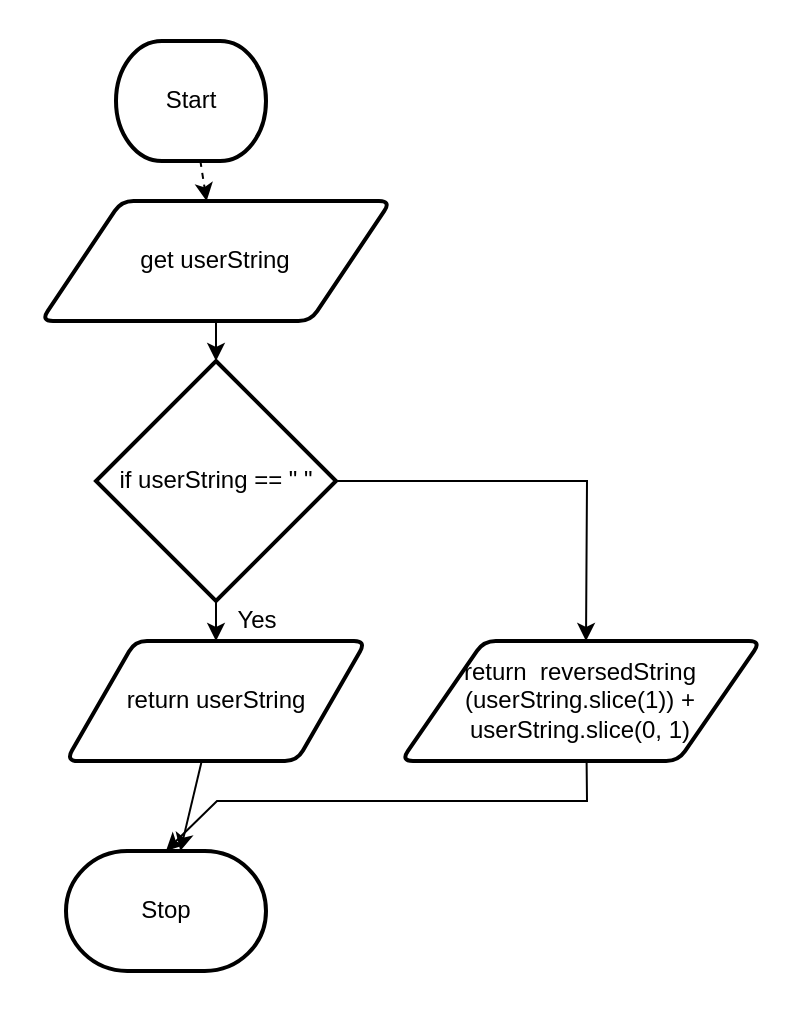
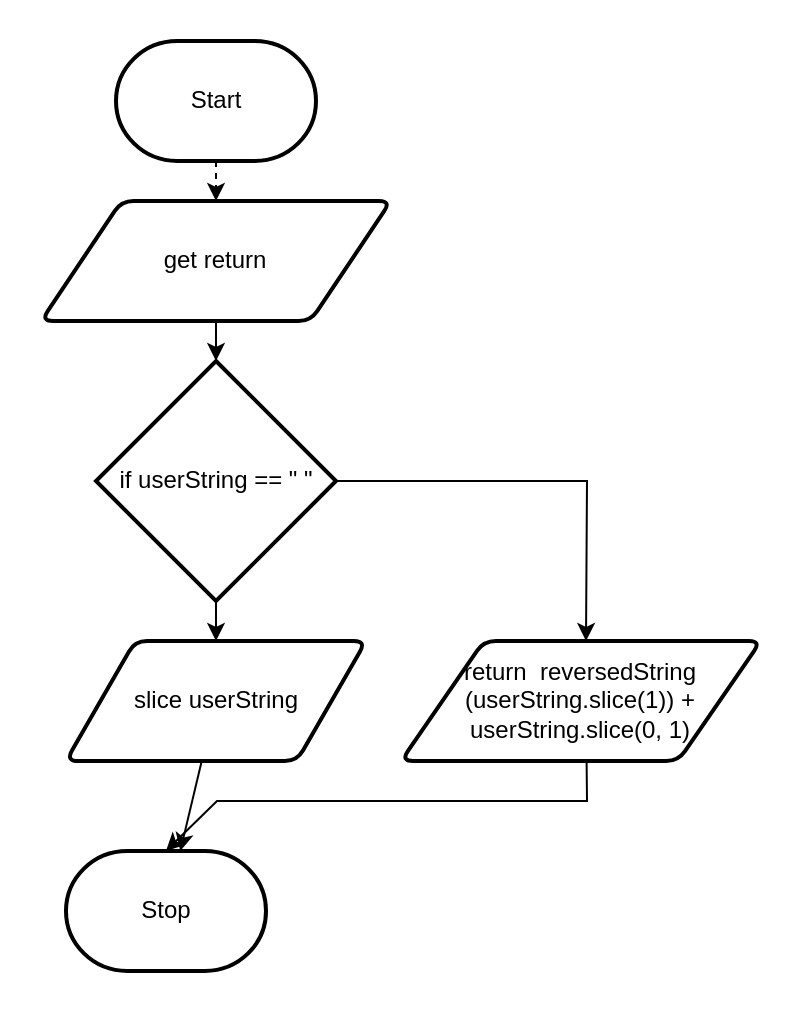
node "Start": size 150x120 -> 200x120
node "get userString": label "get userString" -> "get return"
node "Yes": removed
node "return userString": label "return userString" -> "slice userString"
